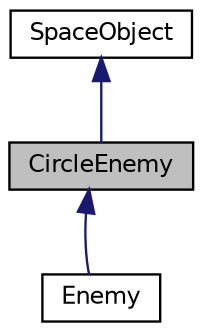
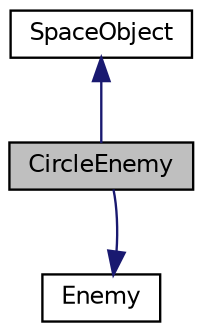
edge "Enemy" -> "CircleEnemy": reversed
